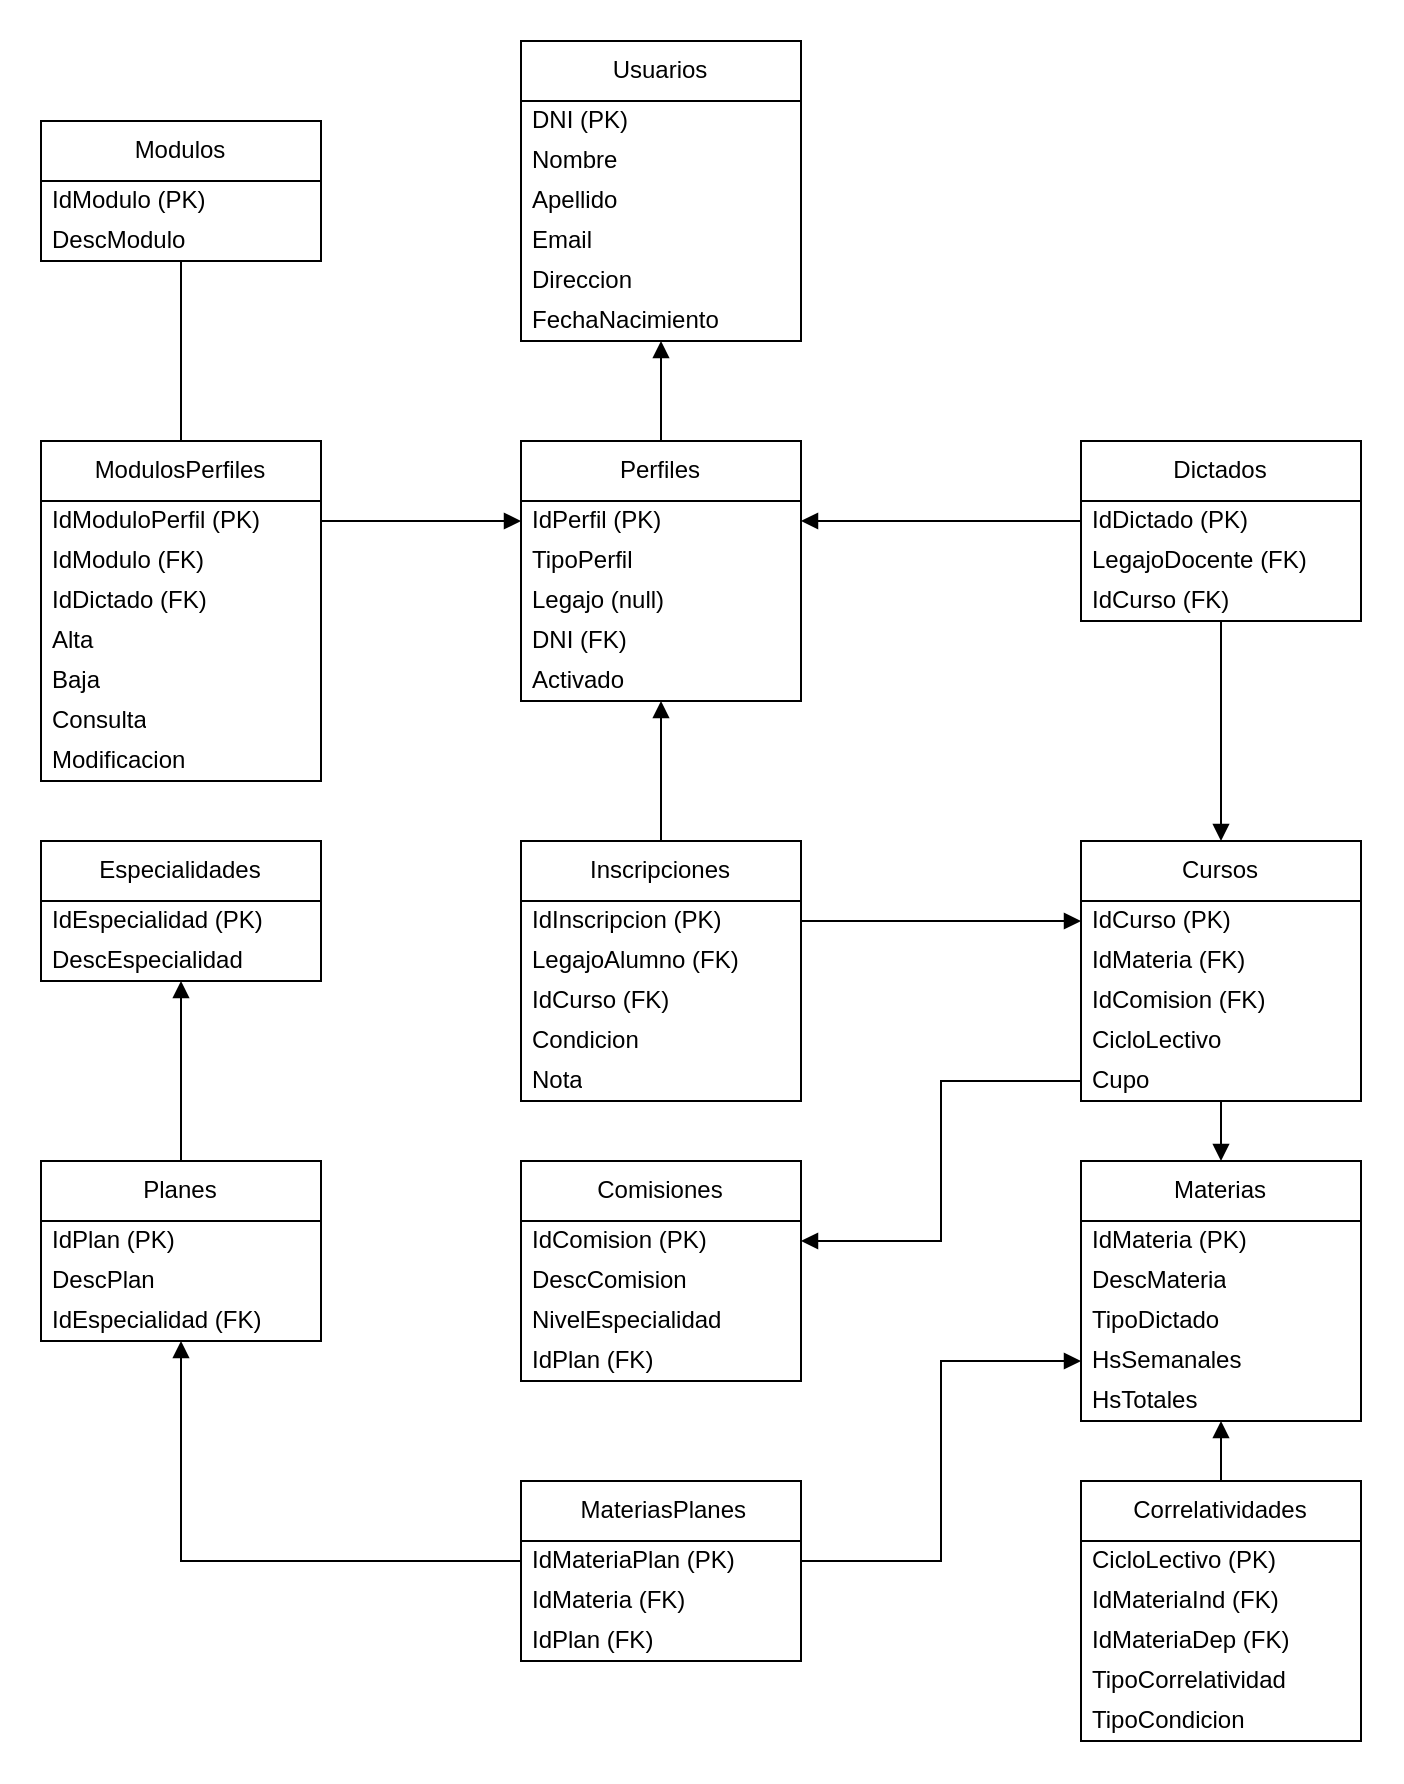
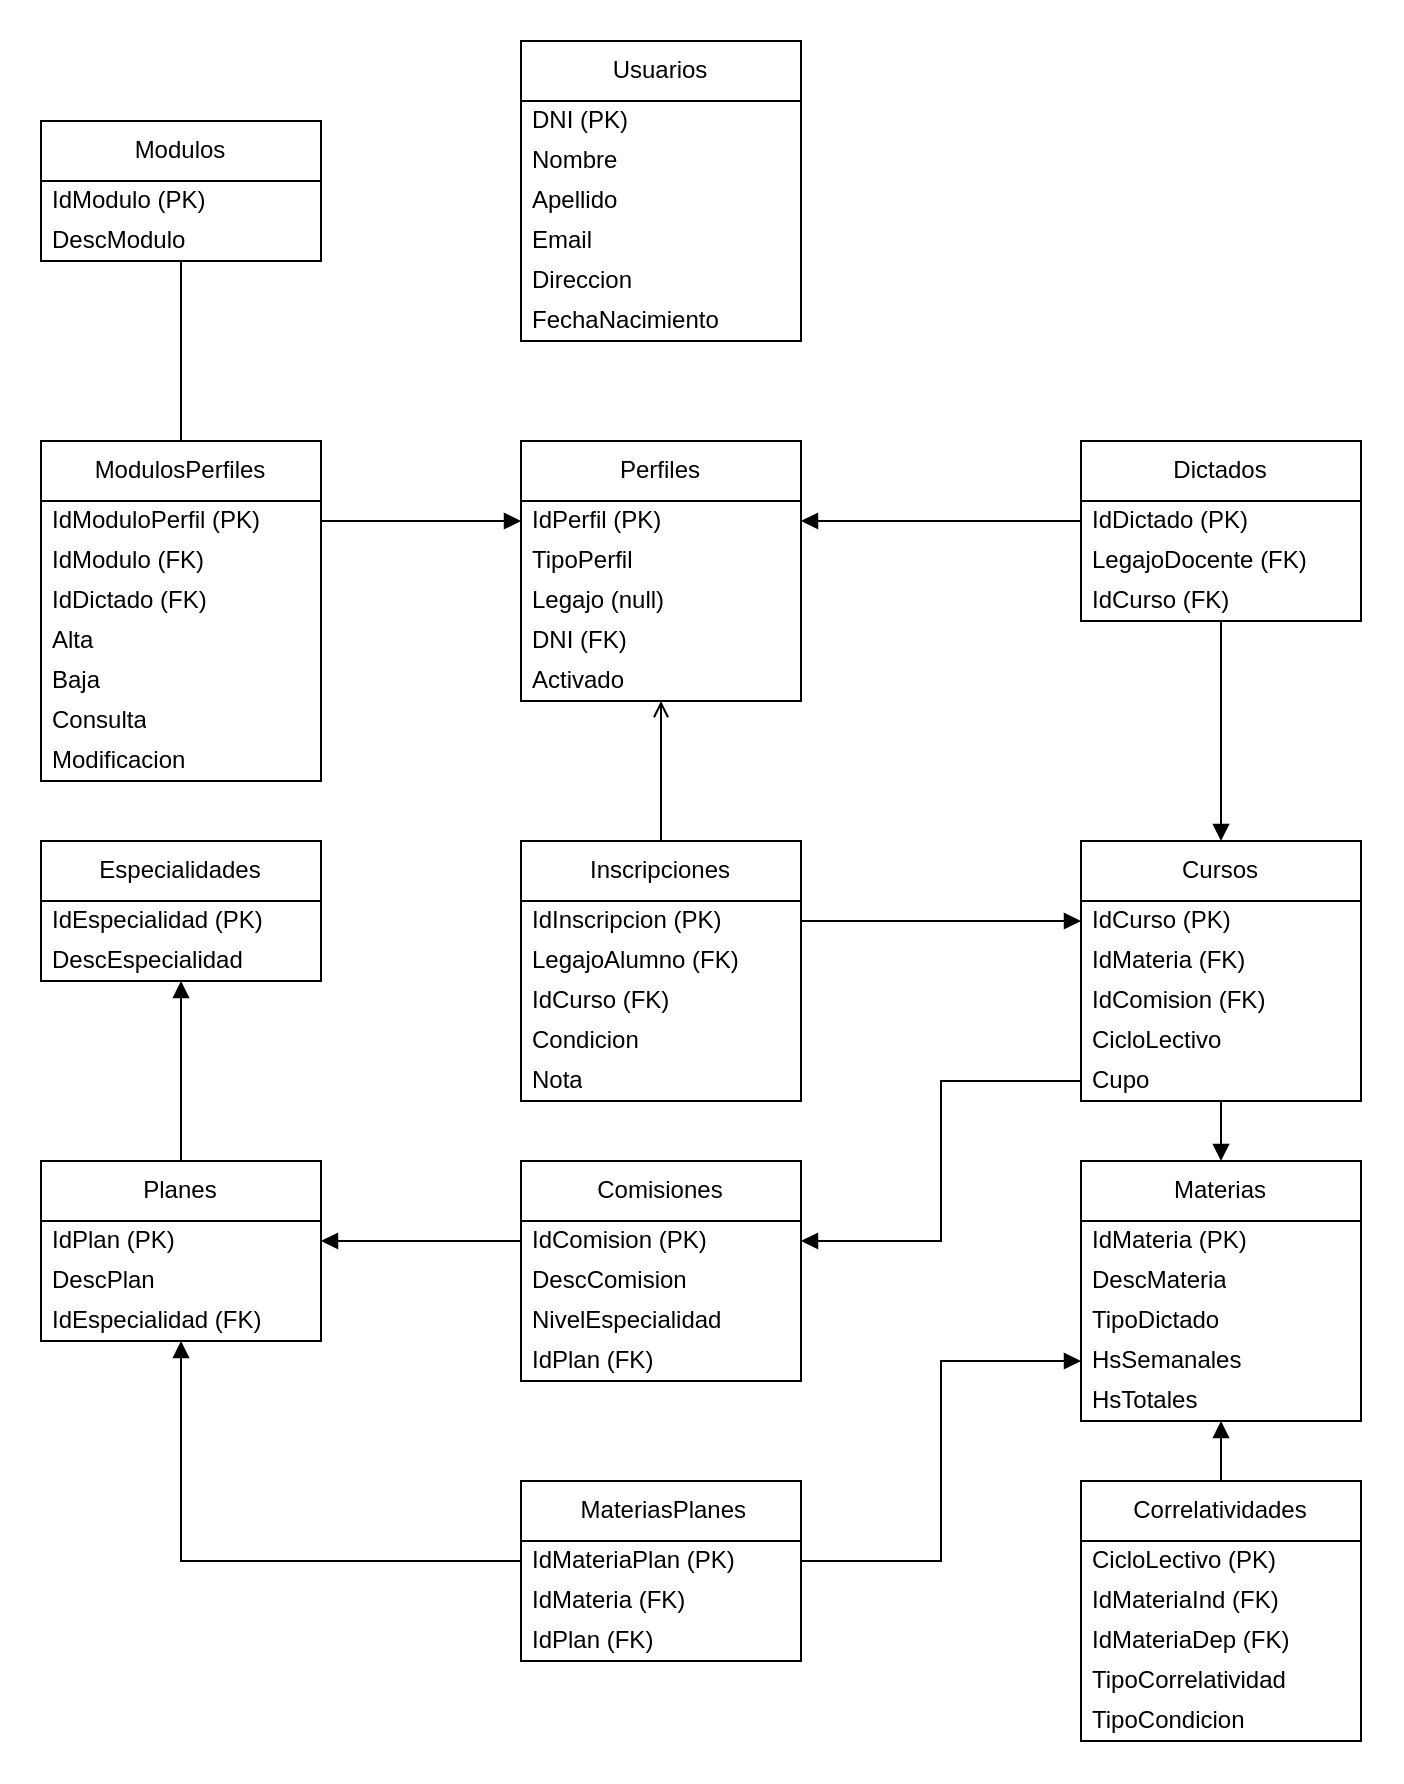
edge "Perfiles" -> "Usuarios": removed
edge "Inscripciones" -> "Perfiles": arrowhead block -> open
edge "IdComision (PK)" -> "IdPlan (PK)": added
